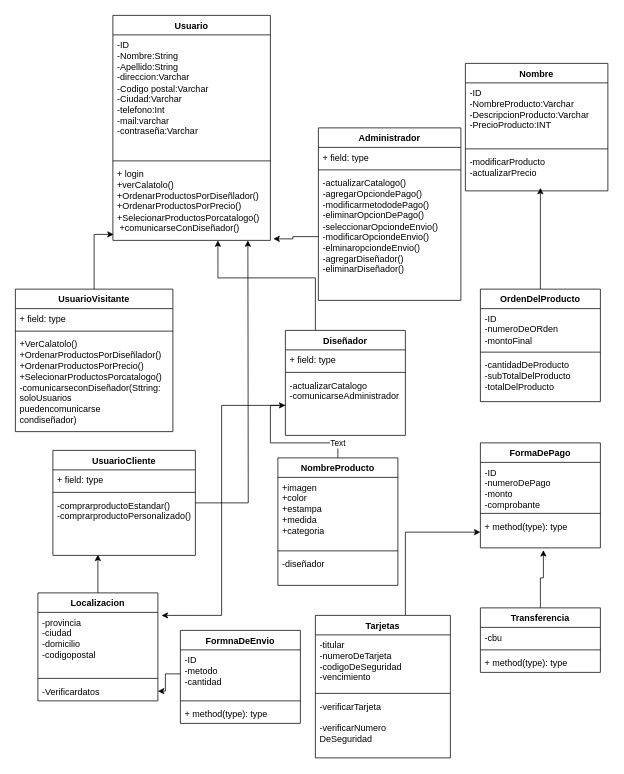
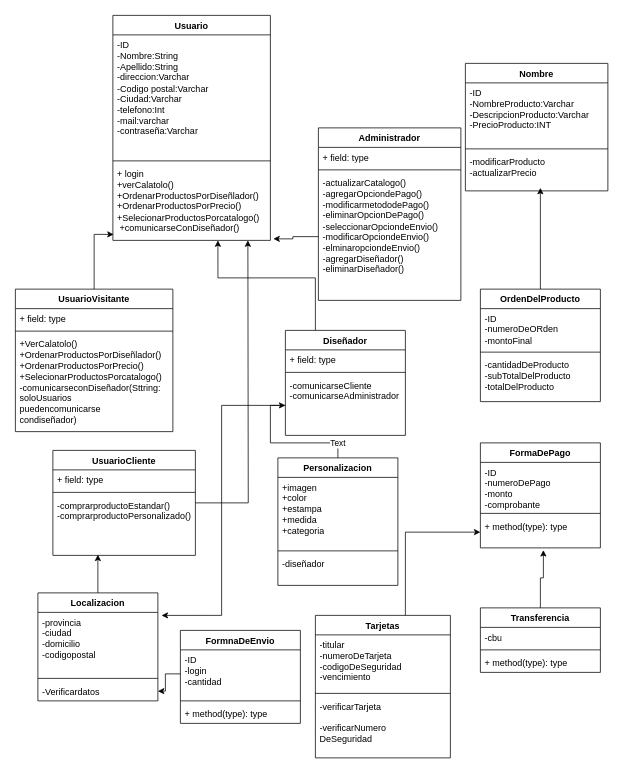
node "-actualizarCatalogo-comunicarseAdministrador": label "-actualizarCatalogo-comunicarseAdministrador" -> "-comunicarseCliente-comunicarseAdministrador"
node "NombreProducto": label "NombreProducto" -> "Personalizacion"
node "-ID -metodo -cantidad": label "-ID -metodo -cantidad" -> "-ID -login -cantidad"
